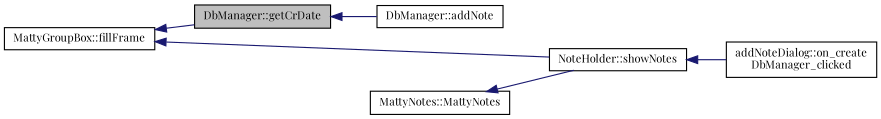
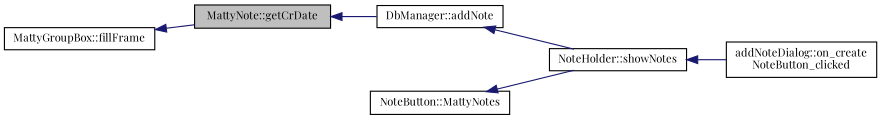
node "DbManager::getCrDate": label "DbManager::getCrDate" -> "MattyNote::getCrDate"
edge "NoteHolder::showNotes" -> "MattyGroupBox::fillFrame": now "NoteHolder::showNotes" -> "DbManager::addNote"
node "addNoteDialog::on_create DbManager_clicked": label "addNoteDialog::on_create DbManager_clicked" -> "addNoteDialog::on_create NoteButton_clicked"
node "MattyNotes::MattyNotes": label "MattyNotes::MattyNotes" -> "NoteButton::MattyNotes"
